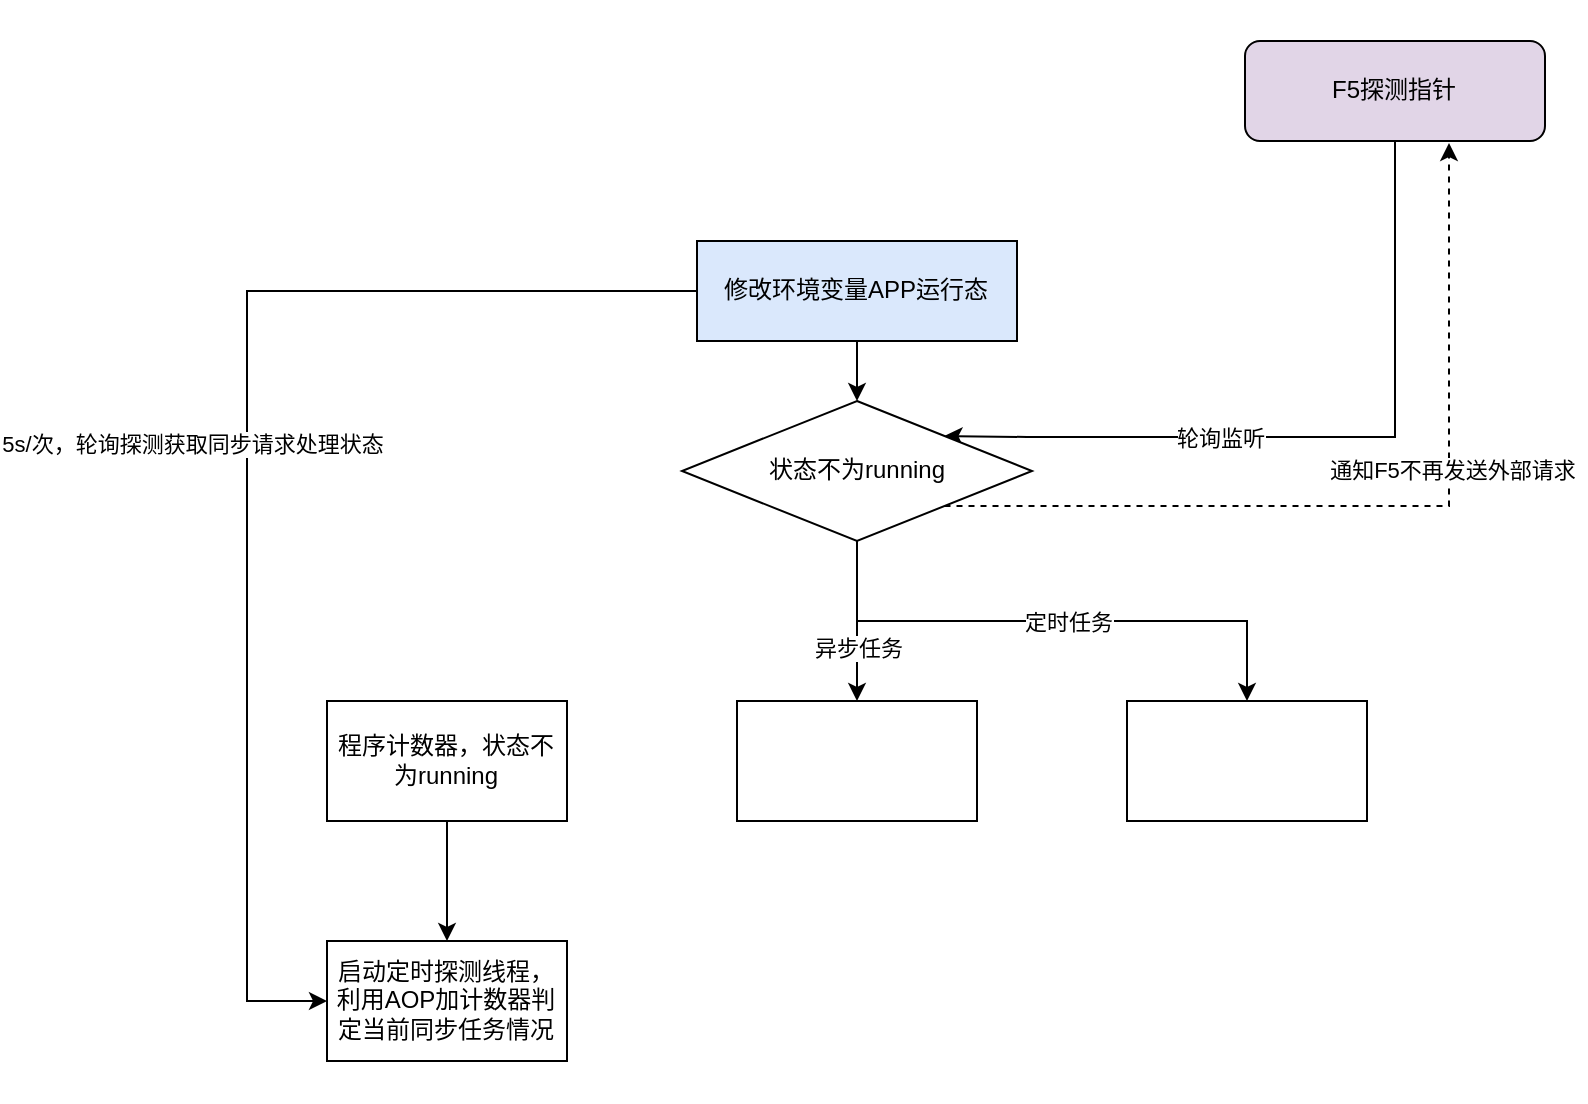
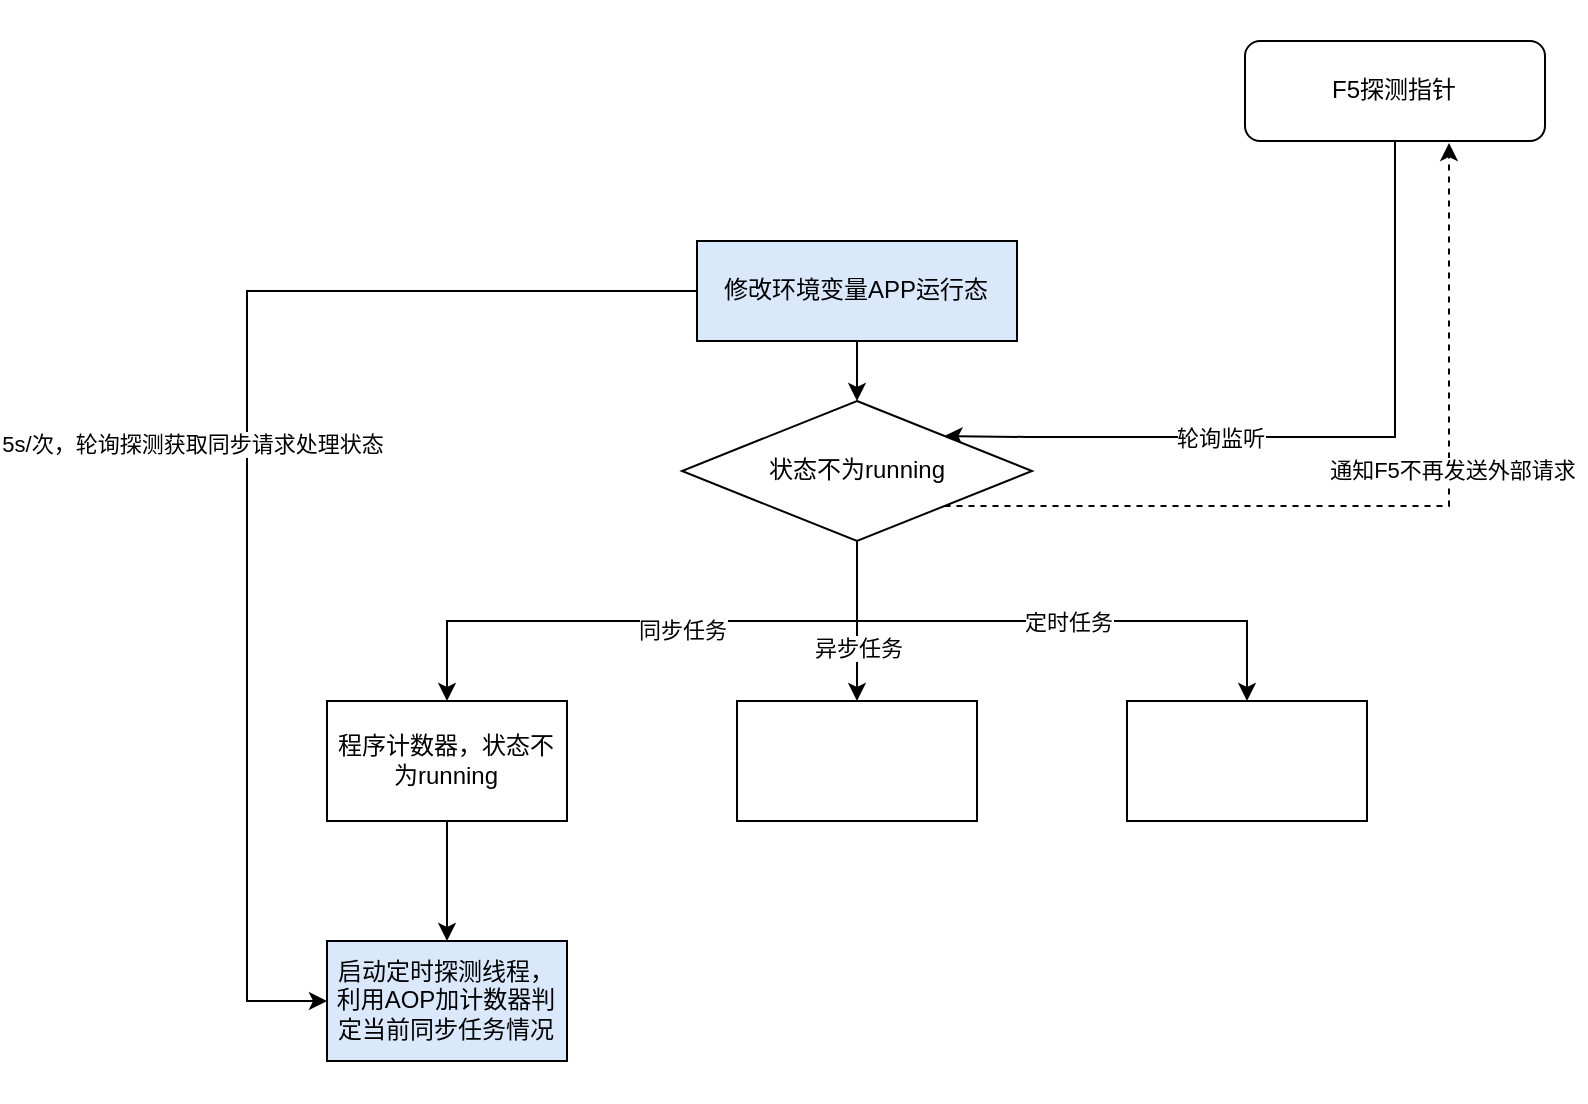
node "F5探测指针": fillcolor #e1d5e7 -> #ffffff
edge "状态不为running" -> "程序计数器，状态不为running": added, label "同步任务"
node "启动定时探测线程，利用AOP加计数器判定当前同步任务情况": fillcolor #ffffff -> #dae8fc
